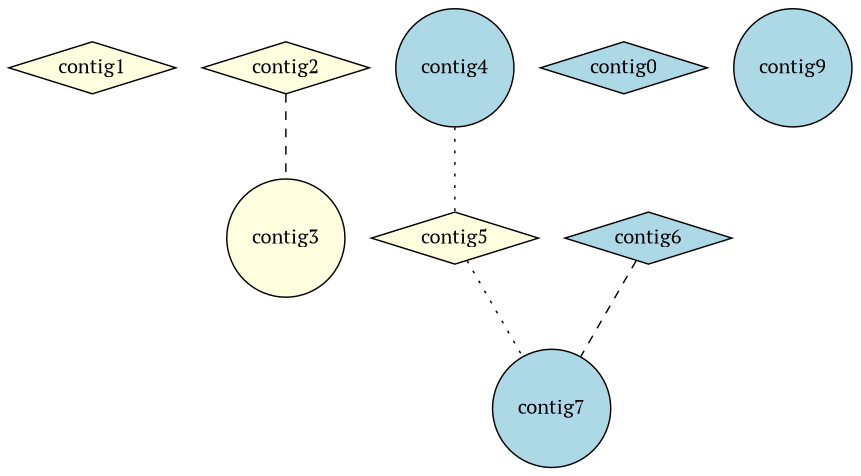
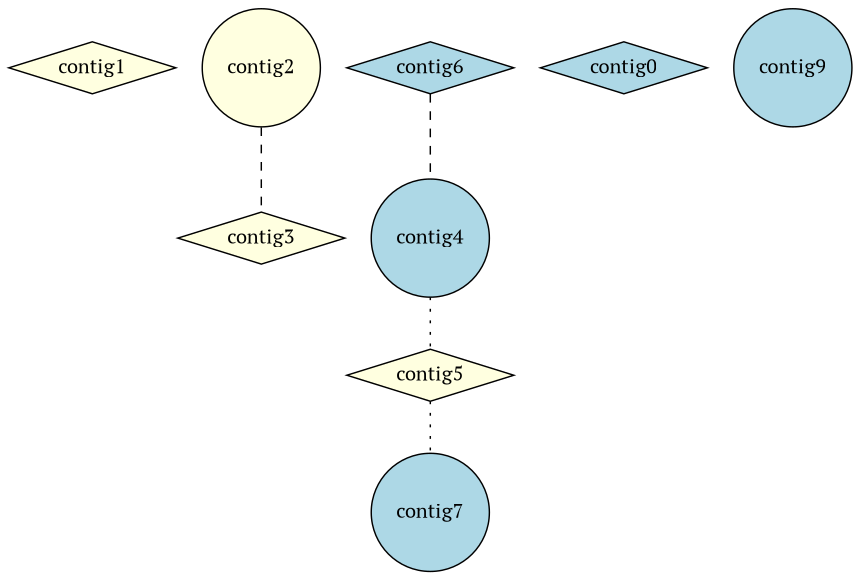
node "contig2": shape diamond -> circle
node "contig3": shape circle -> diamond
edge "contig6" -- "contig7": now "contig6" -- "contig4"
